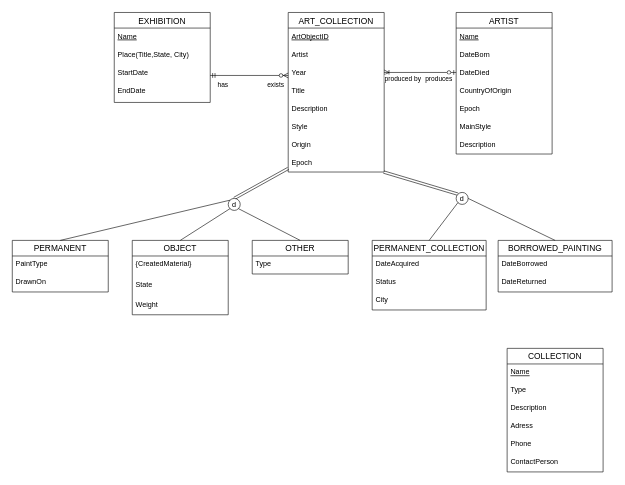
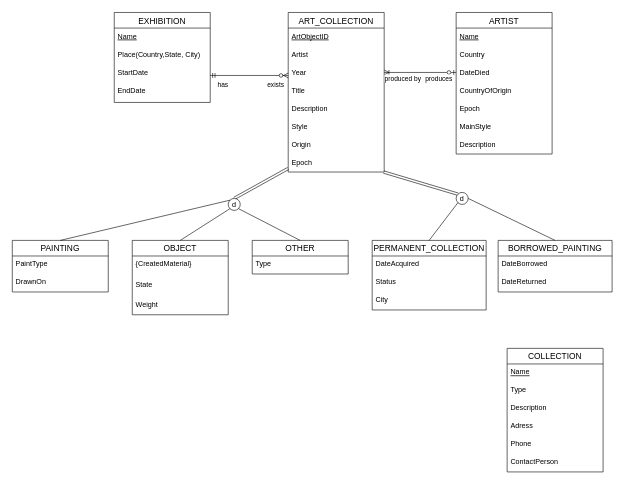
node "Place(Title,State, City)": label "Place(Title,State, City)" -> "Place(Country,State, City)"
node "DateBorn": label "DateBorn" -> "Country"
node "PERMANENT": label "PERMANENT" -> "PAINTING"
